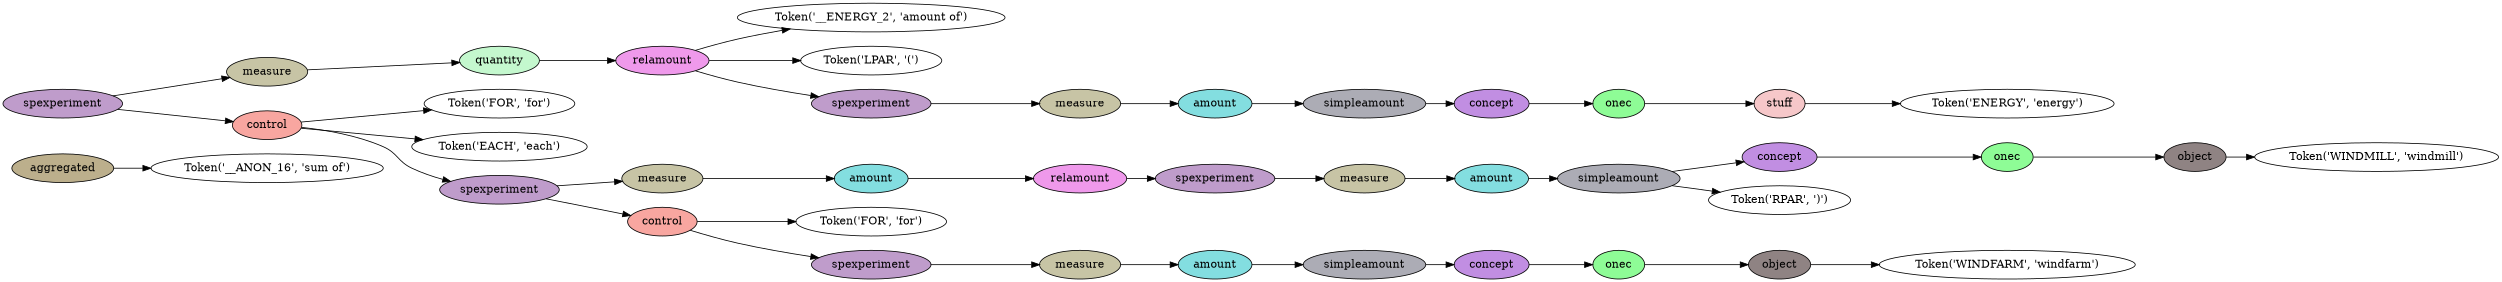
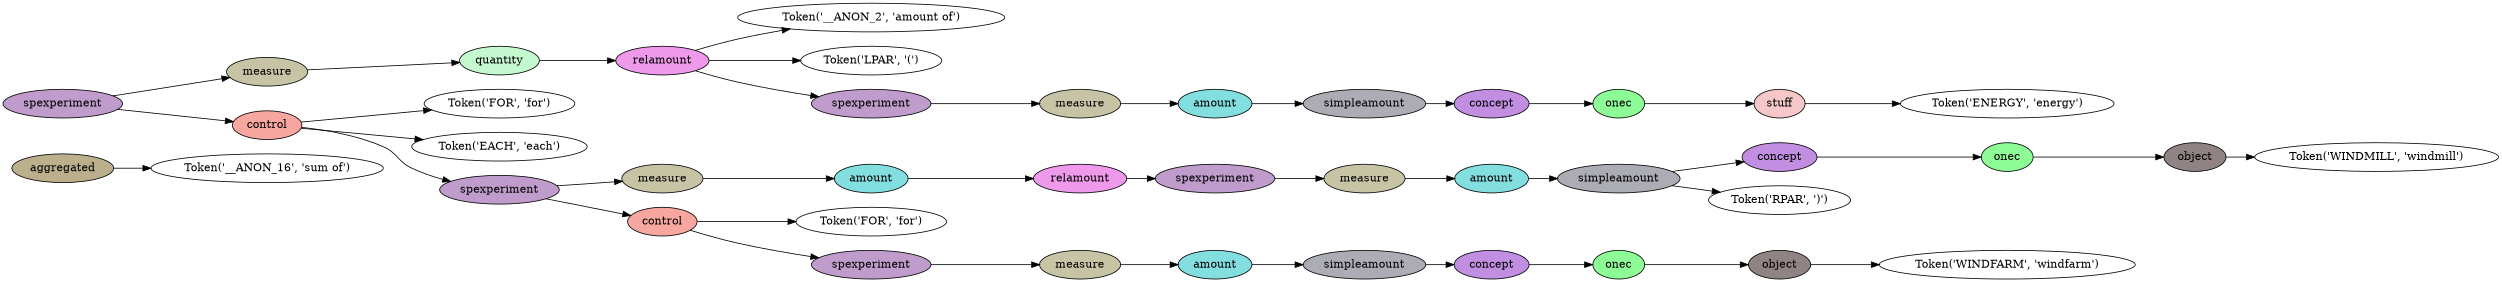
node "Token('__ENERGY_2', 'amount of')": label "Token('__ENERGY_2', 'amount of')" -> "Token('__ANON_2', 'amount of')"
